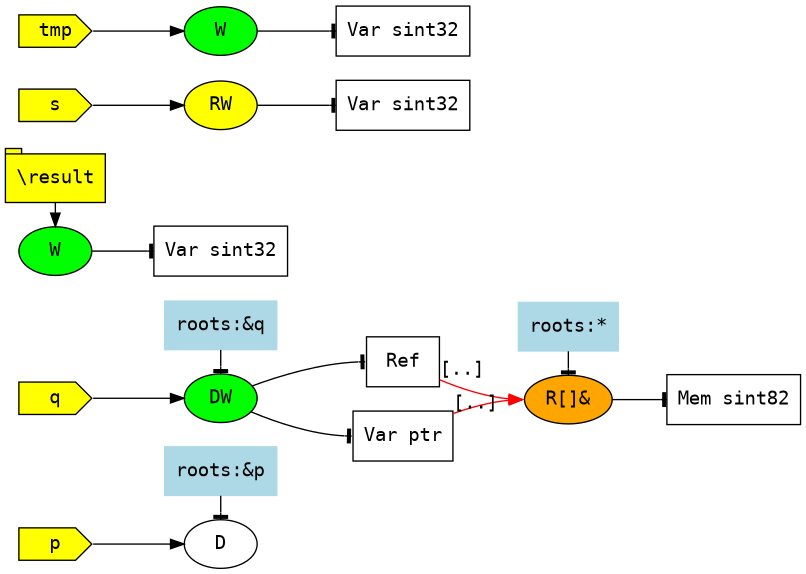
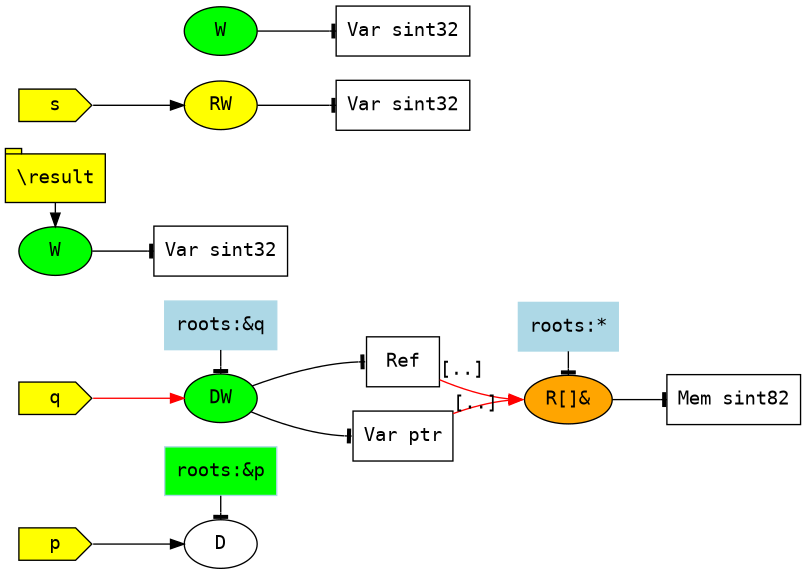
node "tmp": removed
edge "q" -> "DW": color black -> red
node "roots:&p": fillcolor lightblue -> green
